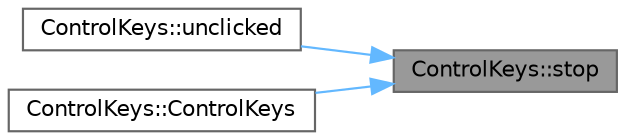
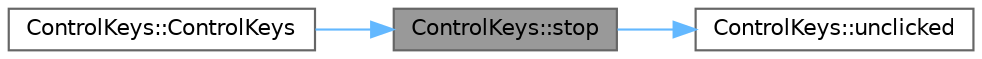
edge "ControlKeys::unclicked" -> "ControlKeys::stop": reversed
